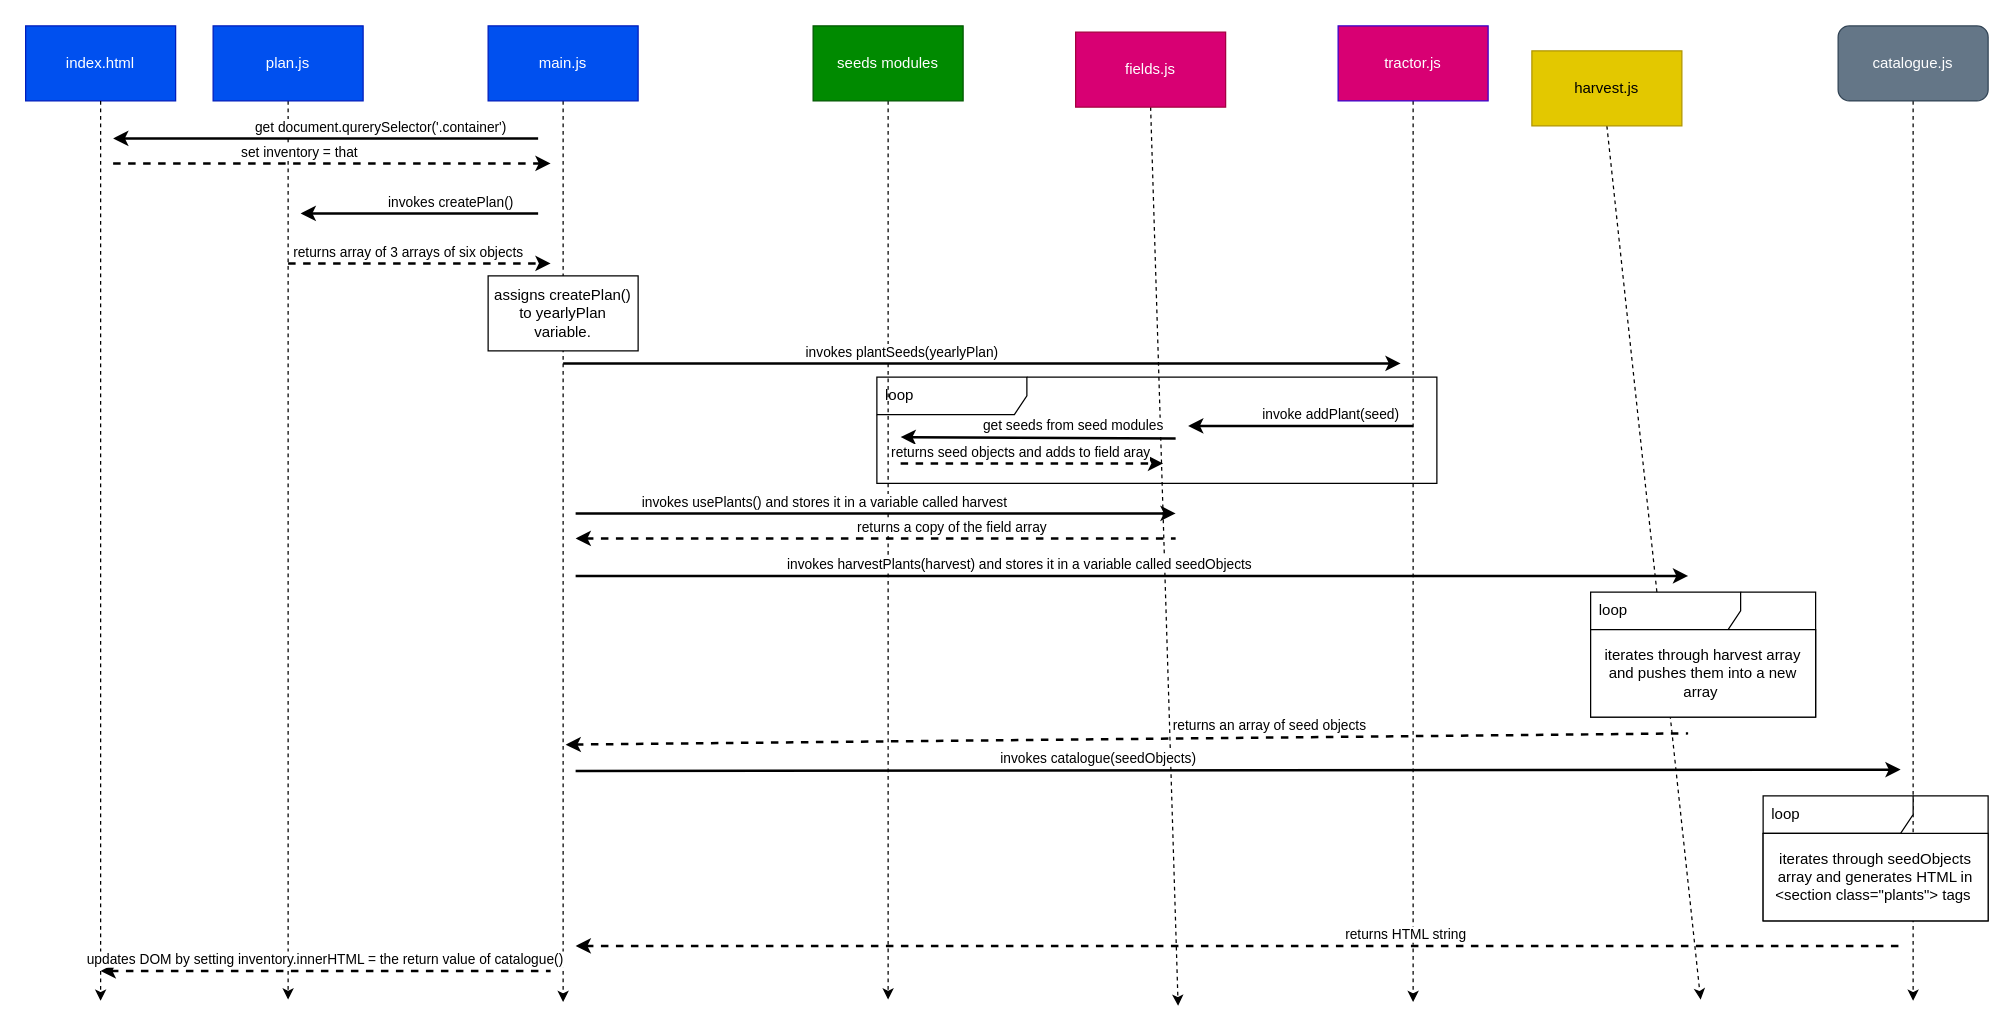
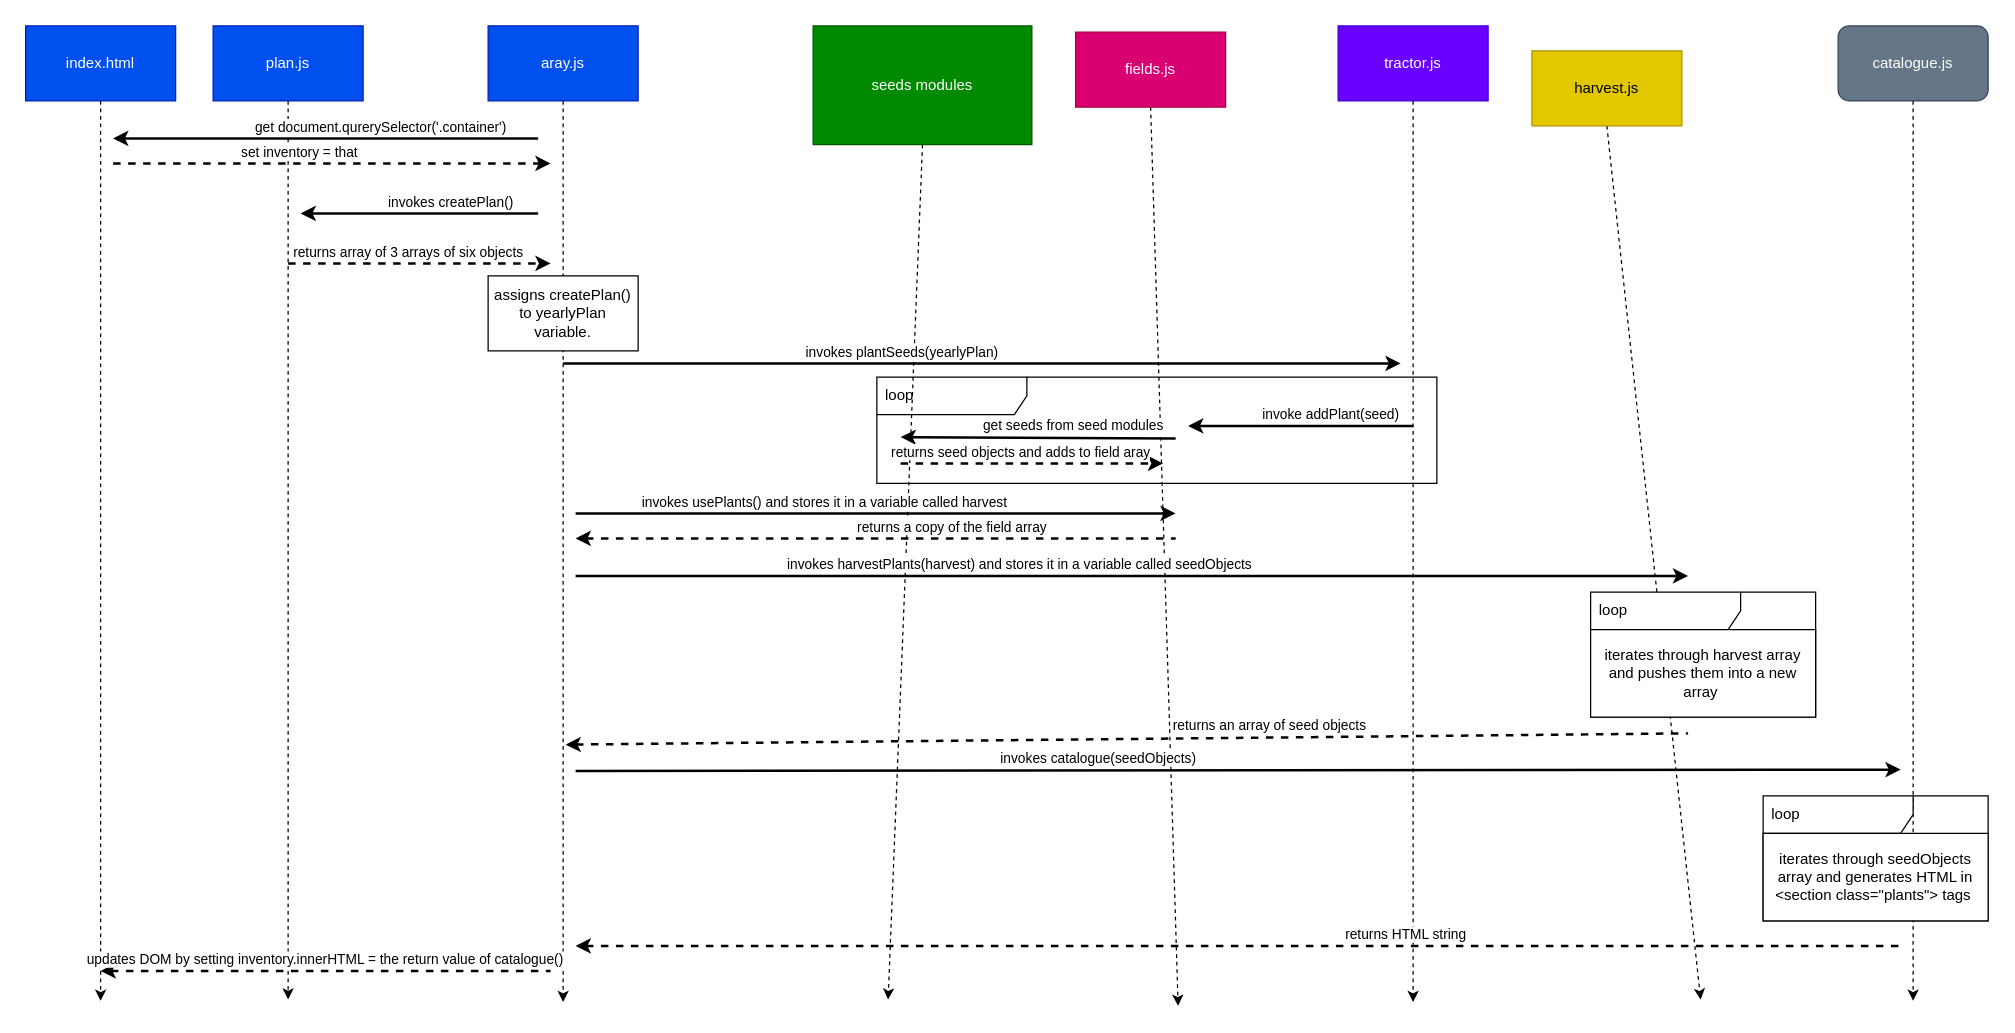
node "main.js": label "main.js" -> "aray.js"
node "seeds modules": size 150x75 -> 219x119
node "tractor.js": fillcolor #d80073 -> #6a00ff
